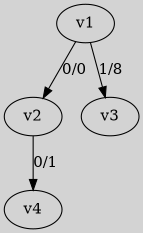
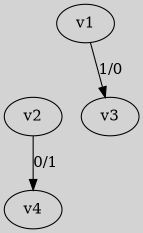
edge "v1" -> "v2": removed, label "0/0"
edge "v1" -> "v3": label "1/8" -> "1/0"
